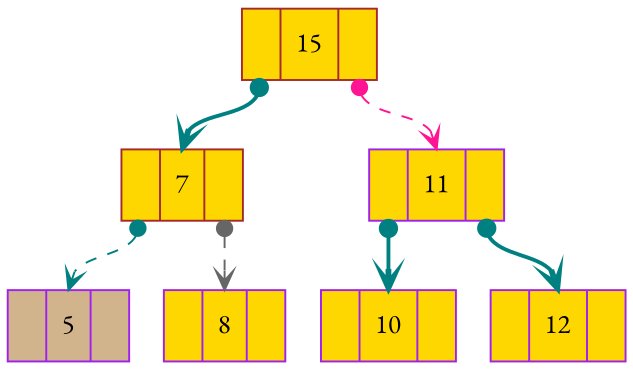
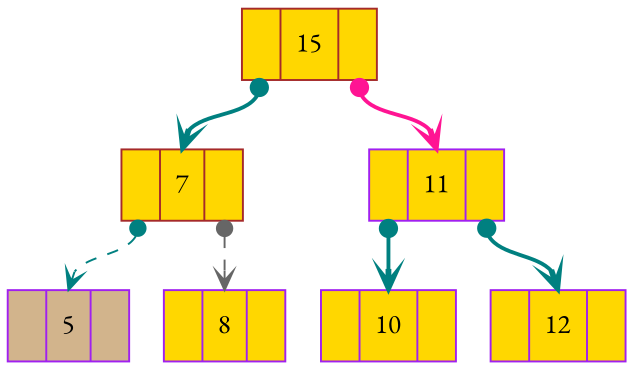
edge "15" -- "11": style dashed -> bold
